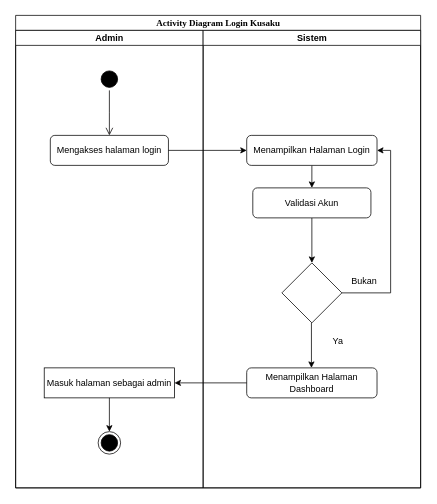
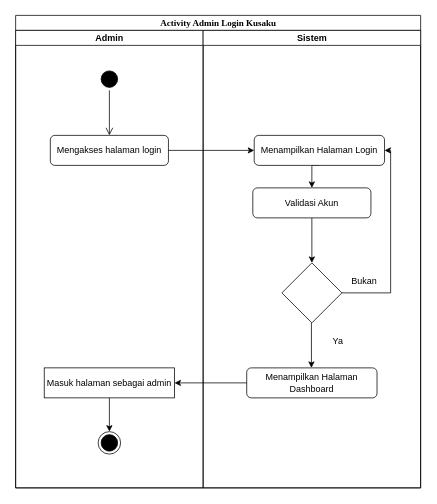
node "Activity Diagram Login Kusaku": label "Activity Diagram Login Kusaku" -> "Activity Admin Login Kusaku"
node "Menampilkan Halaman Login": moved (312, 150) -> (319, 150)
